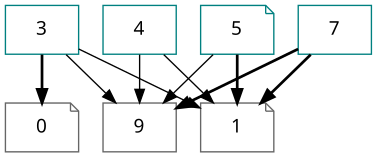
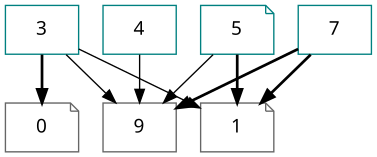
edge "4" -> "1": removed
